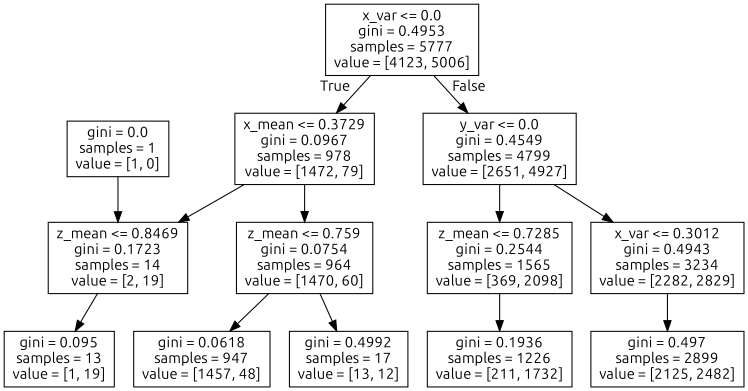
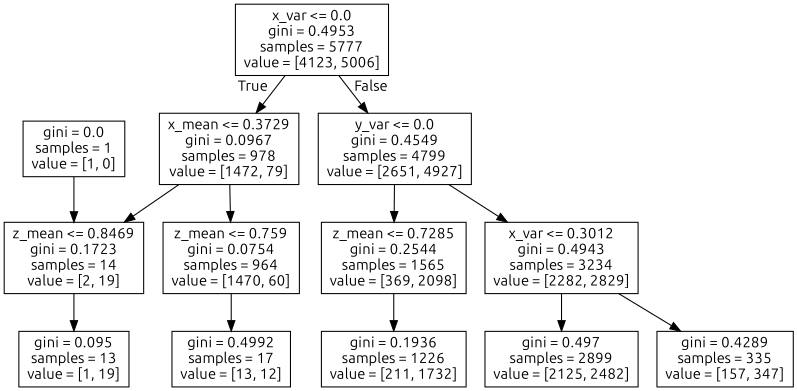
node "gini = 0.0618 samples = 947 value = [1457, 48]": removed
node "gini = 0.4289 samples = 335 value = [157, 347]": added
